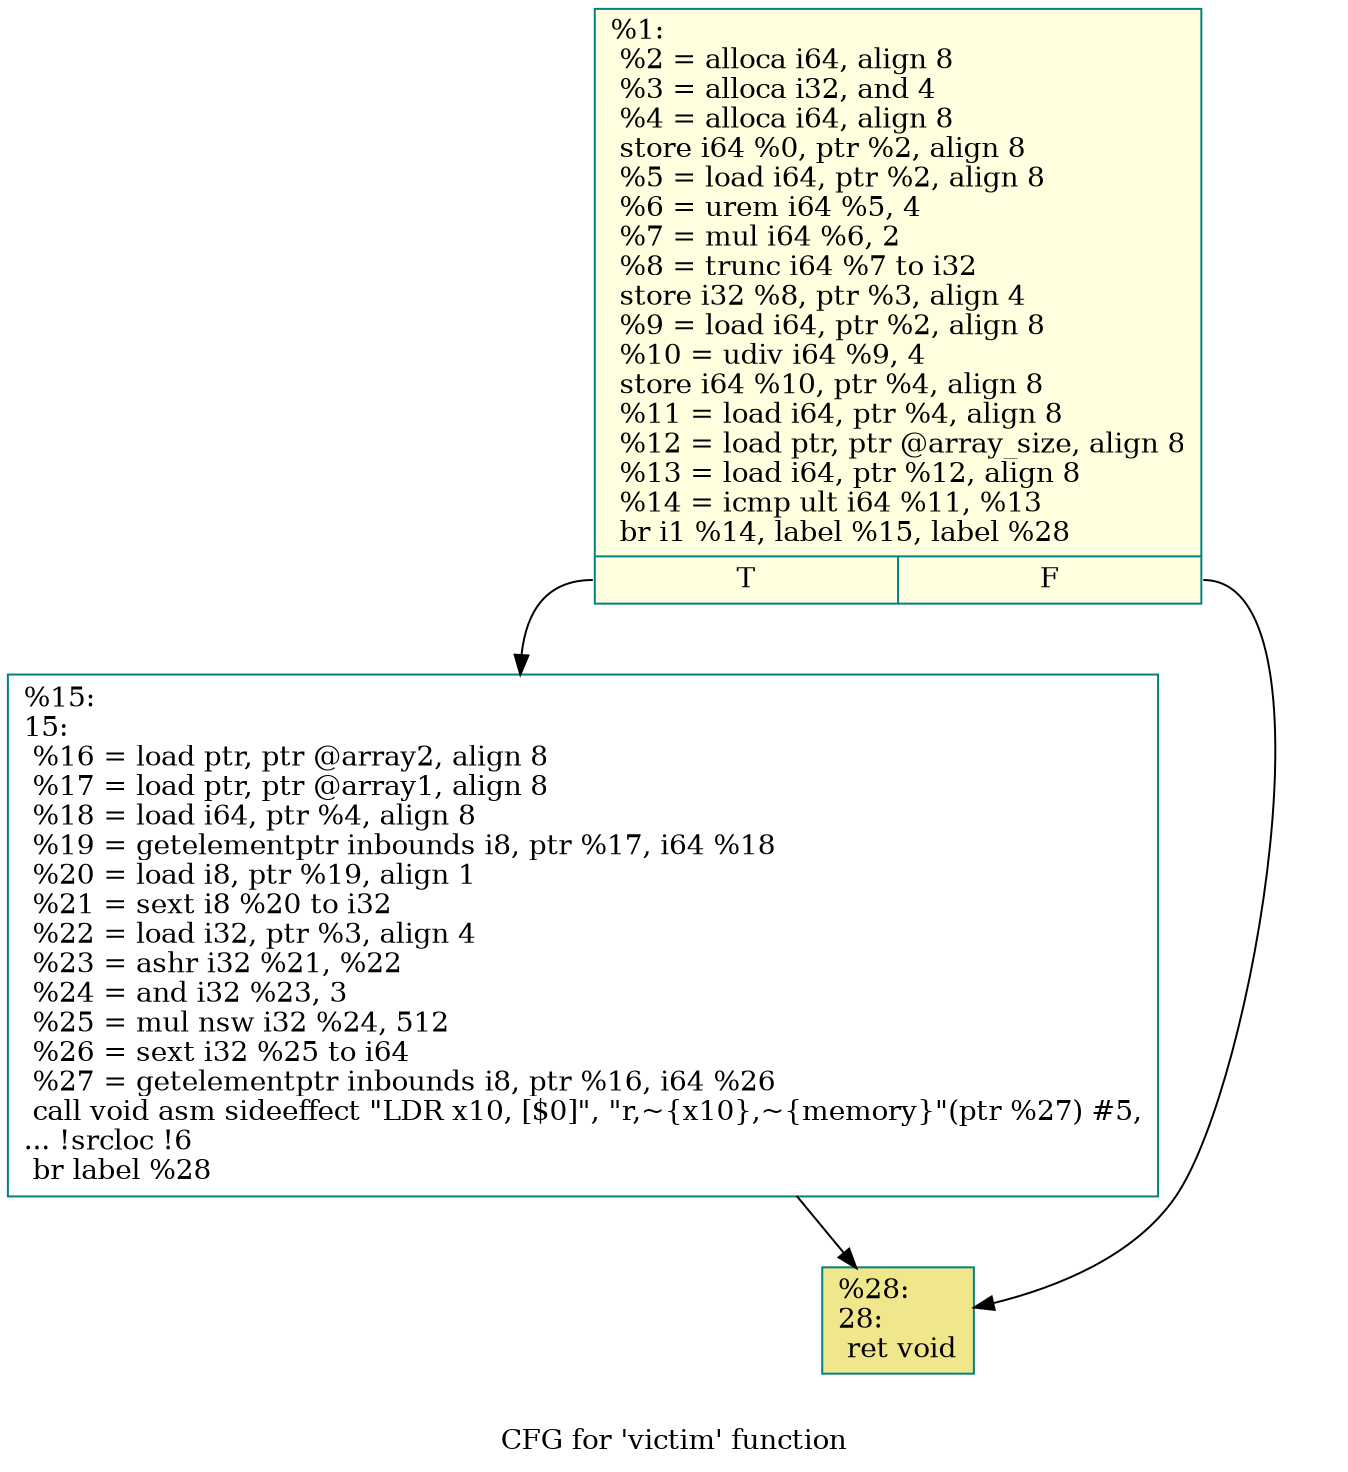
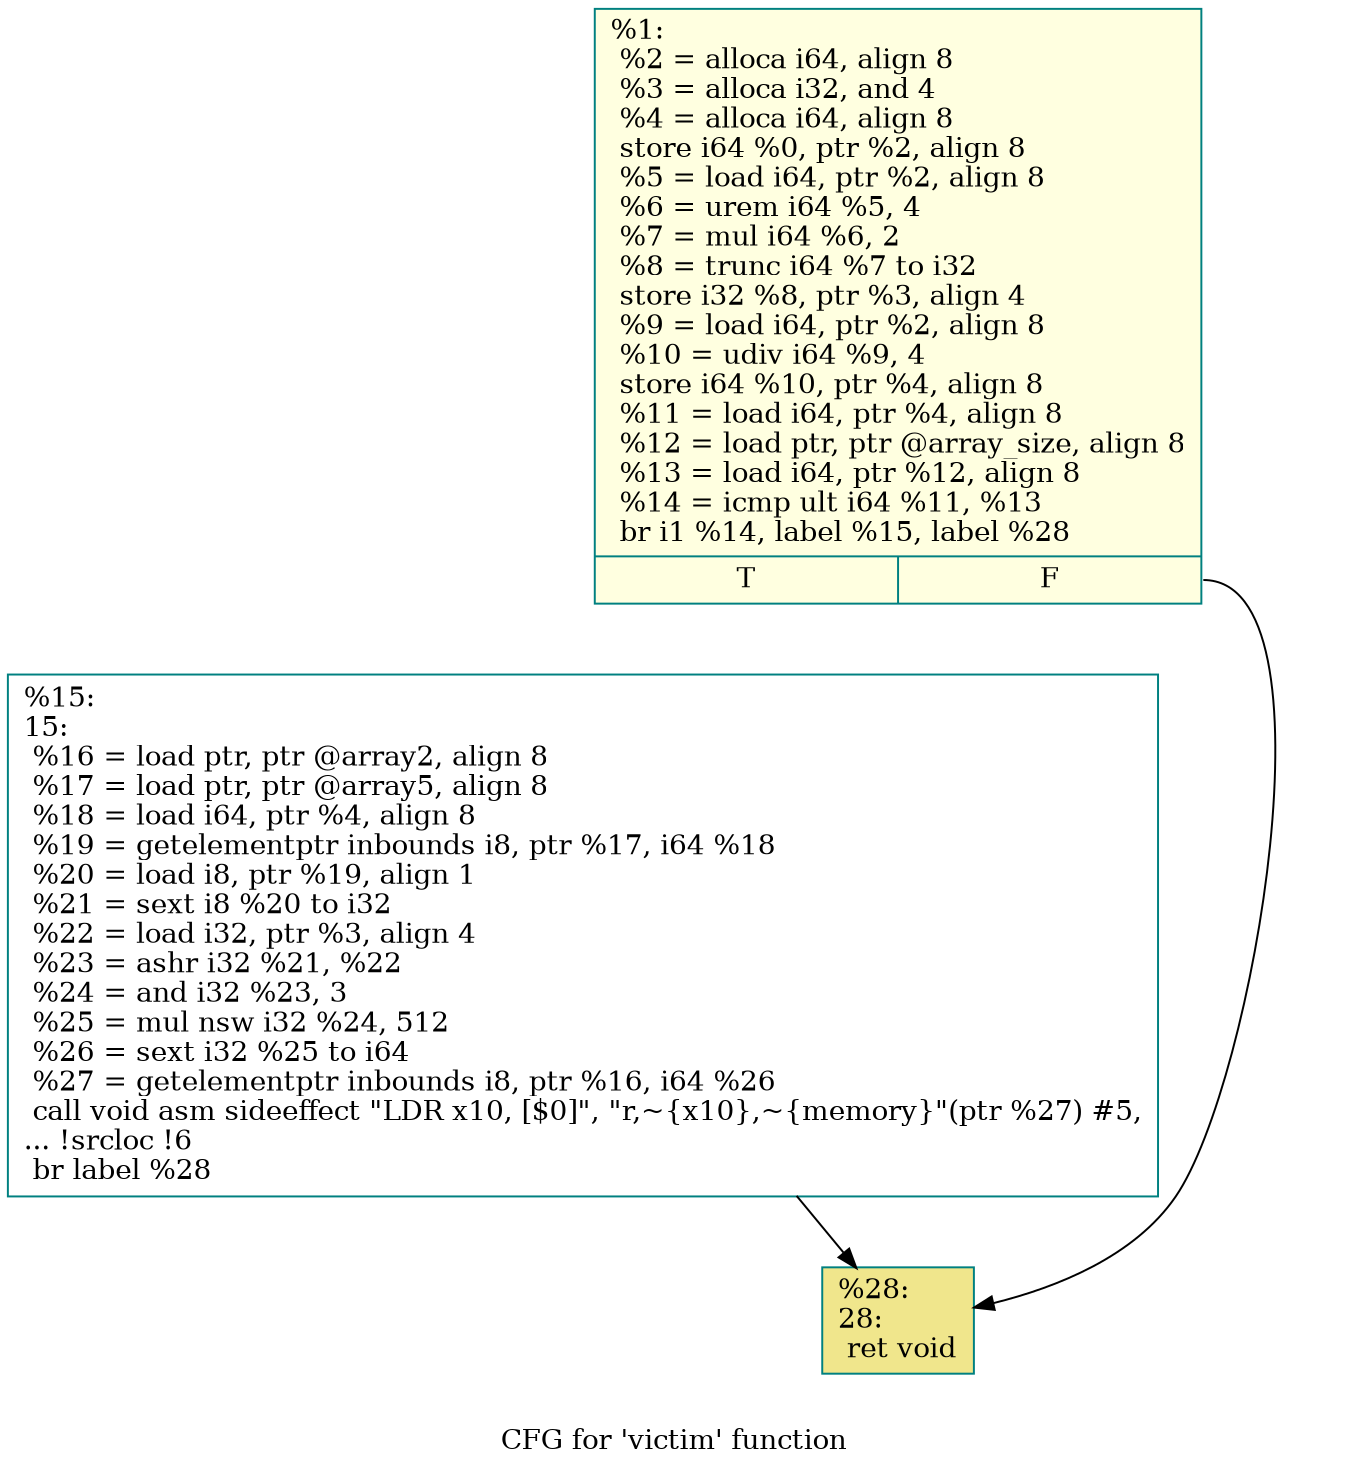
edge "%1:" -> "%15:": removed
node "%15:": text "%17 = load ptr, ptr @array1, align 8" -> "%17 = load ptr, ptr @array5, align 8"
